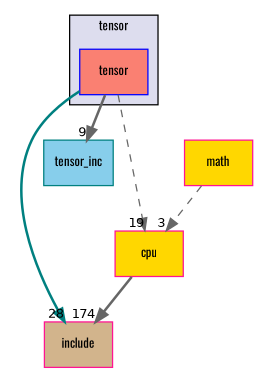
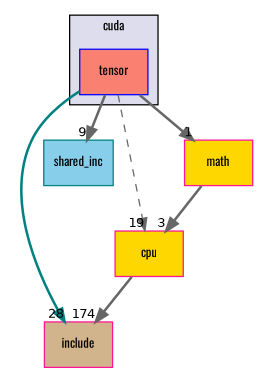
cluster "tensor": label "tensor" -> "cuda"
edge "tensor" -> "math": added
node "tensor_inc": label "tensor_inc" -> "shared_inc"
edge "math" -> "cpu": style dashed -> bold
